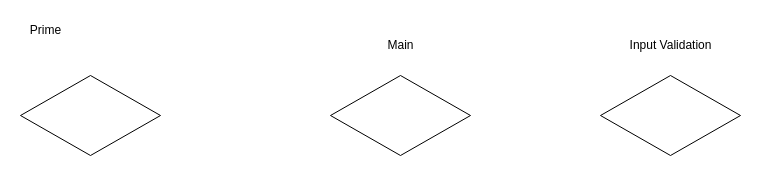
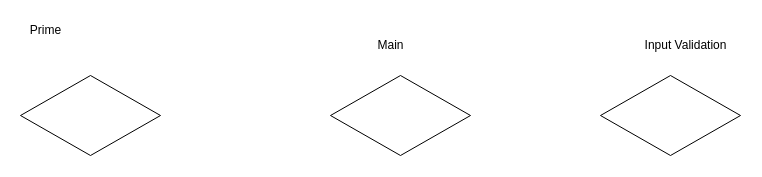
node "Main": moved (401, 46) -> (391, 46)
node "Input Validation": moved (671, 46) -> (686, 46)
